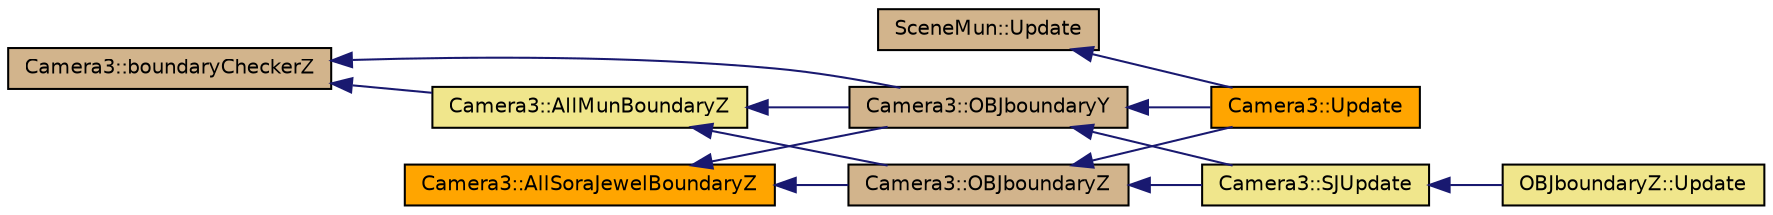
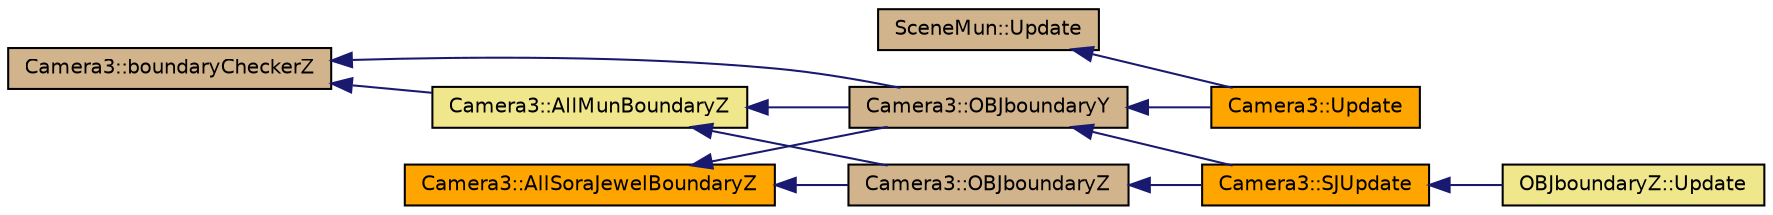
edge "Camera3::Update" -> "Camera3::OBJboundaryZ": removed
node "Camera3::SJUpdate": fillcolor khaki -> orange
